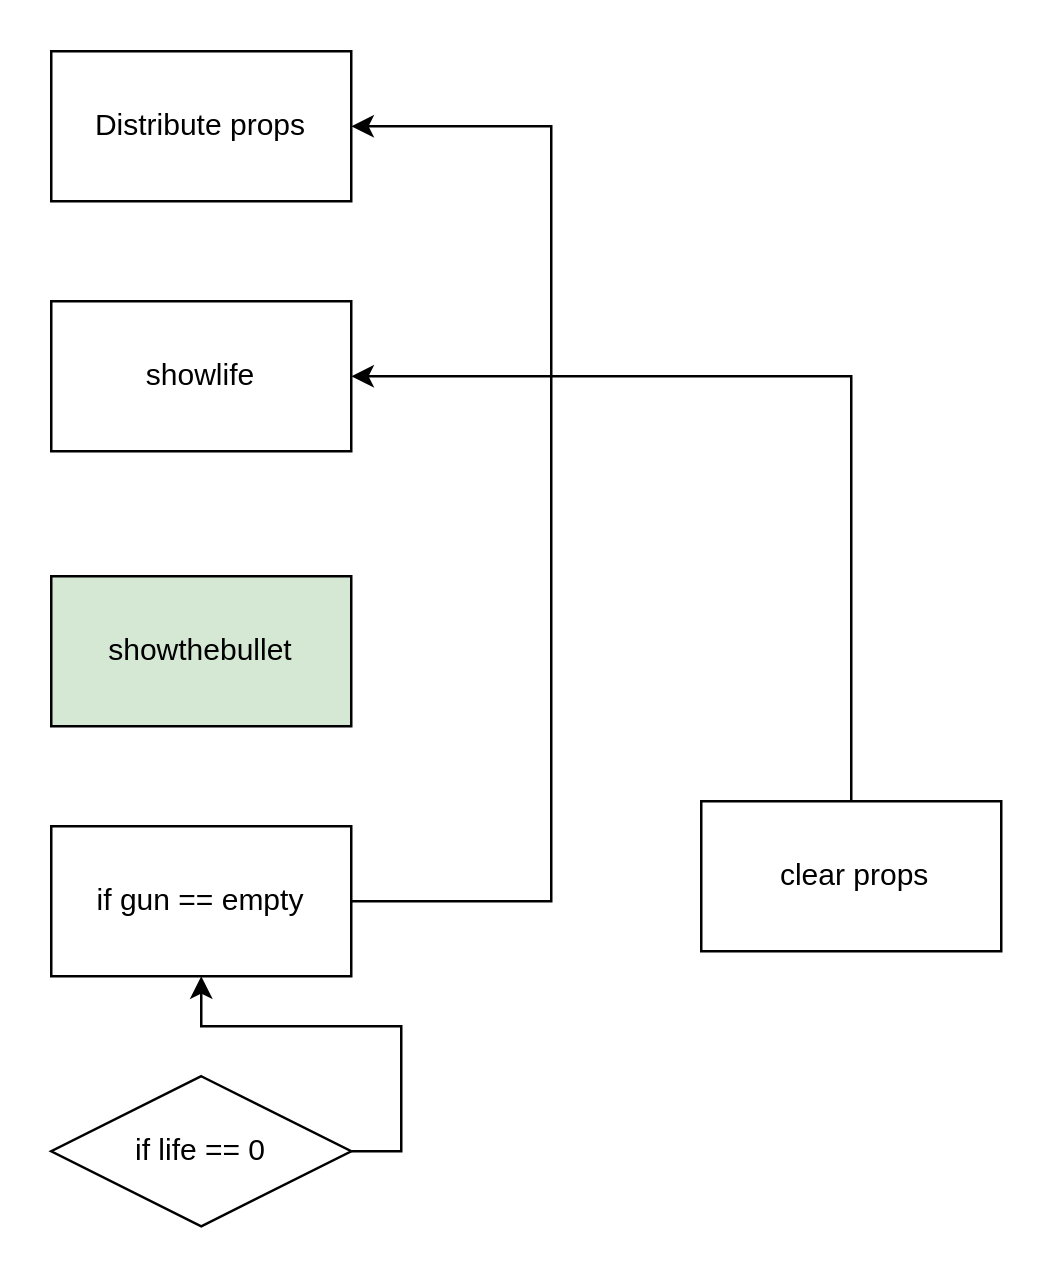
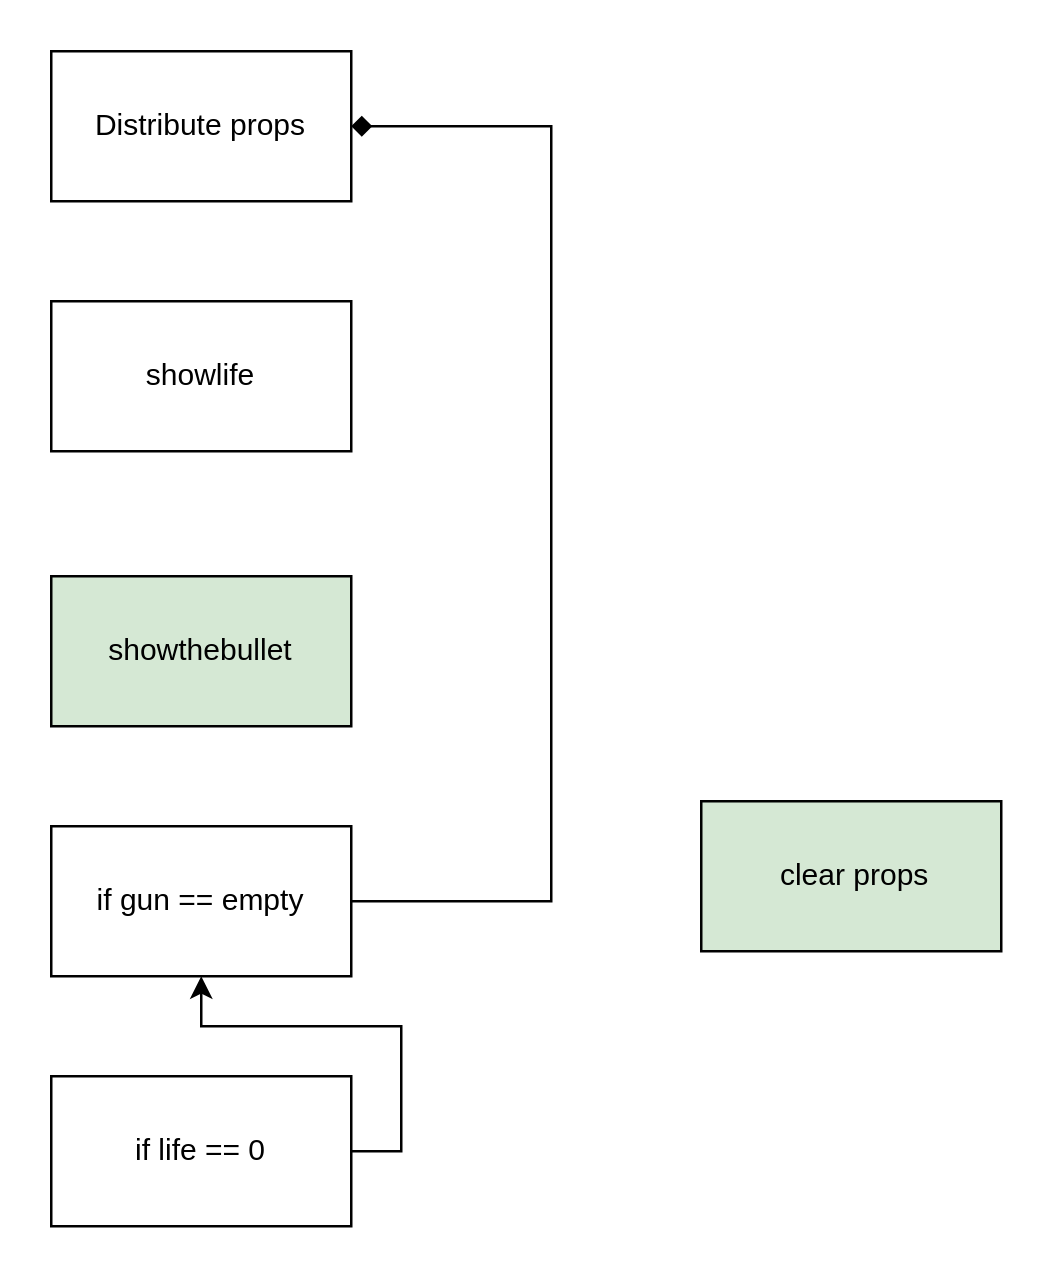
edge "if gun == empty" -> "Distribute props": arrowhead classic -> diamond
edge "clear props" -> "showlife": removed
node "clear props": fillcolor #ffffff -> #d5e8d4
node "if life == 0": shape diamond -> rectangle
